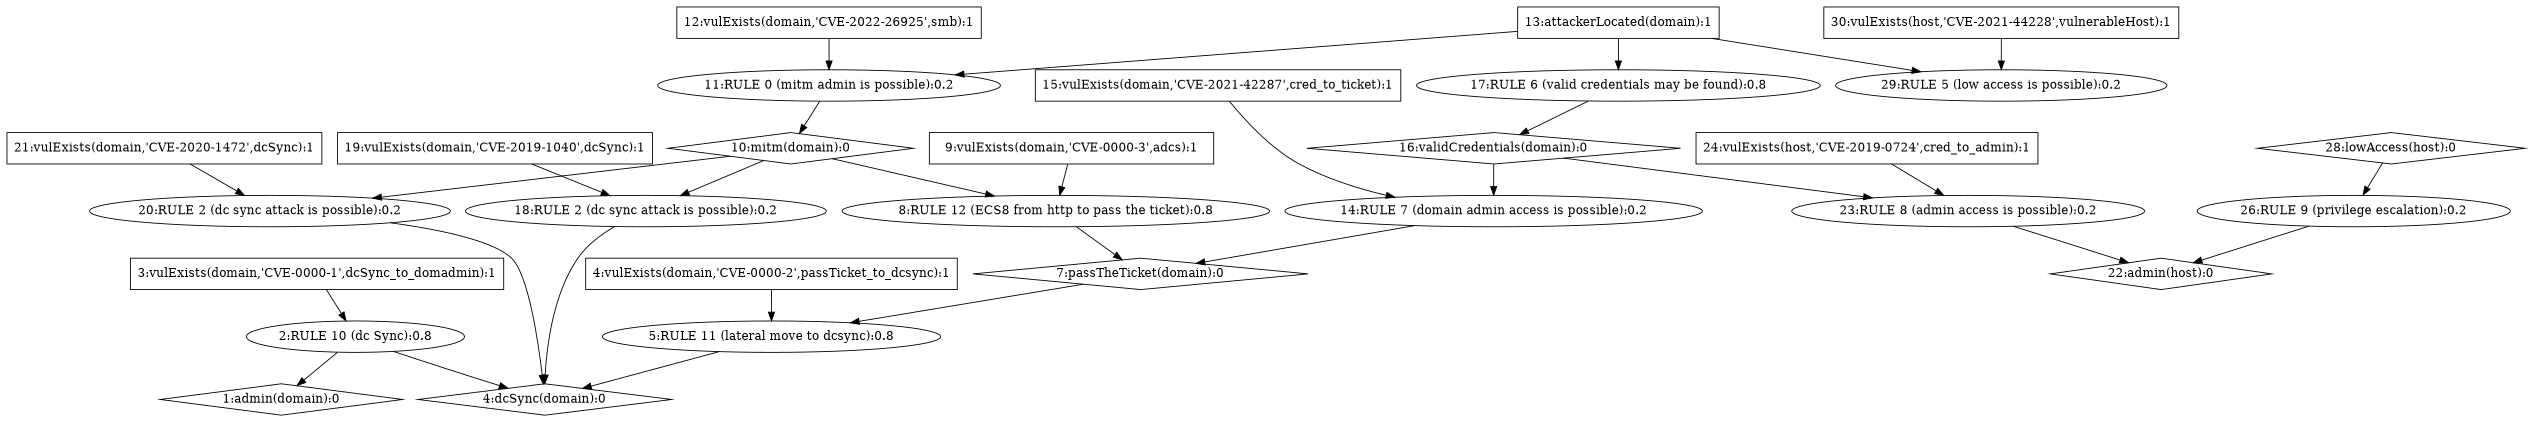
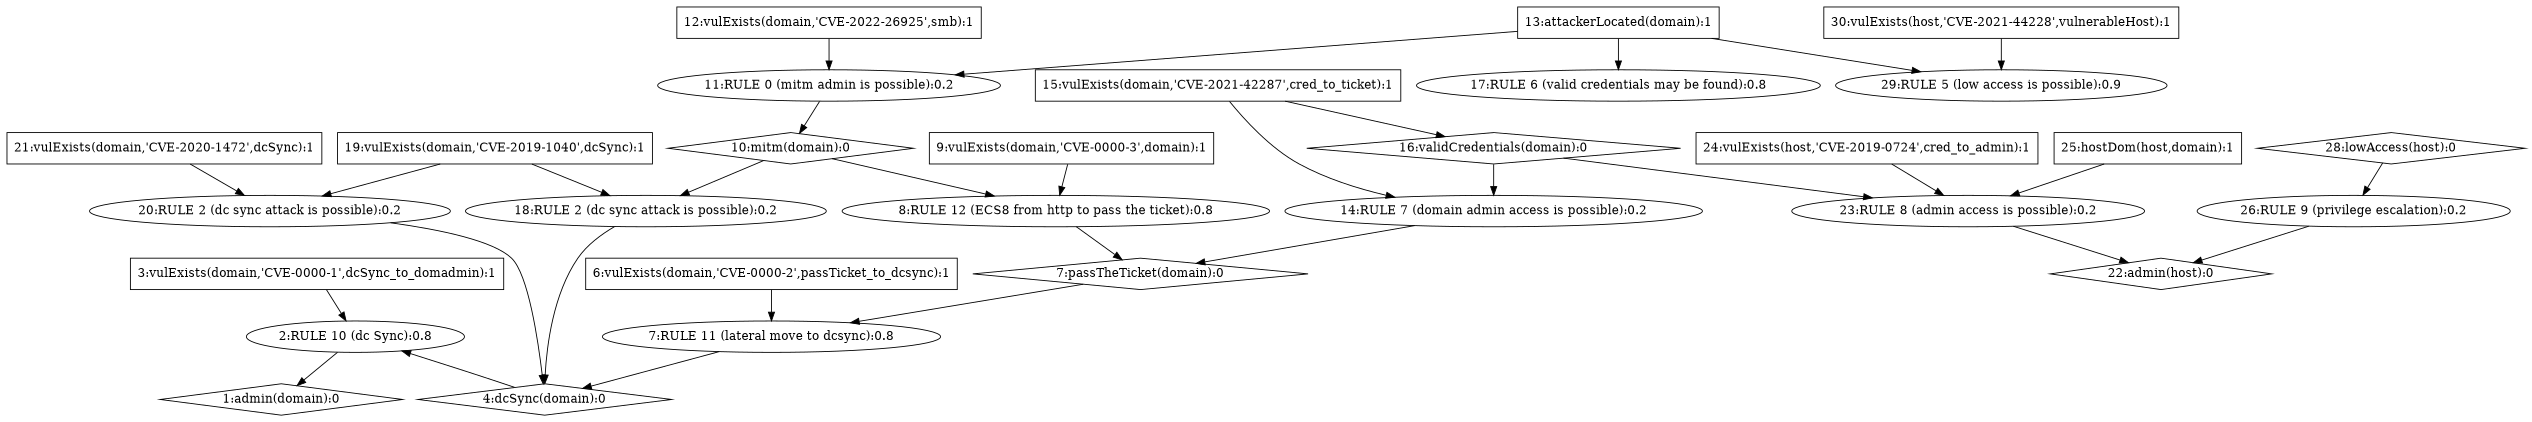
node "29:RULE 5 (low access is possible):0.2": label "29:RULE 5 (low access is possible):0.2" -> "29:RULE 5 (low access is possible):0.9"
edge "17:RULE 6 (valid credentials may be found):0.8" -> "16:validCredentials(domain):0": now "15:vulExists(domain,'CVE-2021-42287',cred_to_ticket):1" -> "16:validCredentials(domain):0"
node "9:vulExists(domain,'CVE-0000-3',adcs):1": label "9:vulExists(domain,'CVE-0000-3',adcs):1" -> "9:vulExists(domain,'CVE-0000-3',domain):1"
node "25:hostDom(host,domain):1": added
edge "10:mitm(domain):0" -> "20:RULE 2 (dc sync attack is possible):0.2": now "19:vulExists(domain,'CVE-2019-1040',dcSync):1" -> "20:RULE 2 (dc sync attack is possible):0.2"
node "4:vulExists(domain,'CVE-0000-2',passTicket_to_dcsync):1": label "4:vulExists(domain,'CVE-0000-2',passTicket_to_dcsync):1" -> "6:vulExists(domain,'CVE-0000-2',passTicket_to_dcsync):1"
node "5:RULE 11 (lateral move to dcsync):0.8": label "5:RULE 11 (lateral move to dcsync):0.8" -> "7:RULE 11 (lateral move to dcsync):0.8"
edge "2:RULE 10 (dc Sync):0.8" -> "4:dcSync(domain):0": reversed
